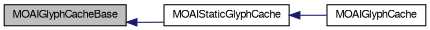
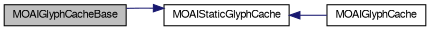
edge "MOAIStaticGlyphCache" -> "MOAIGlyphCacheBase": reversed
